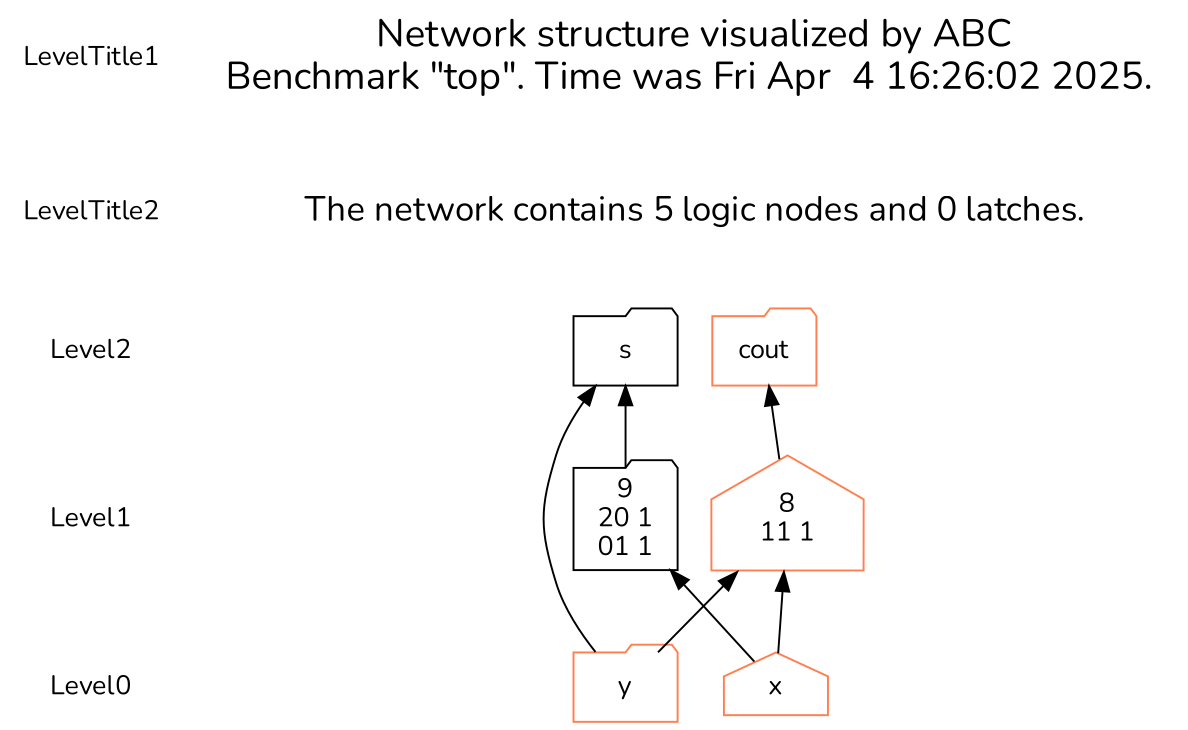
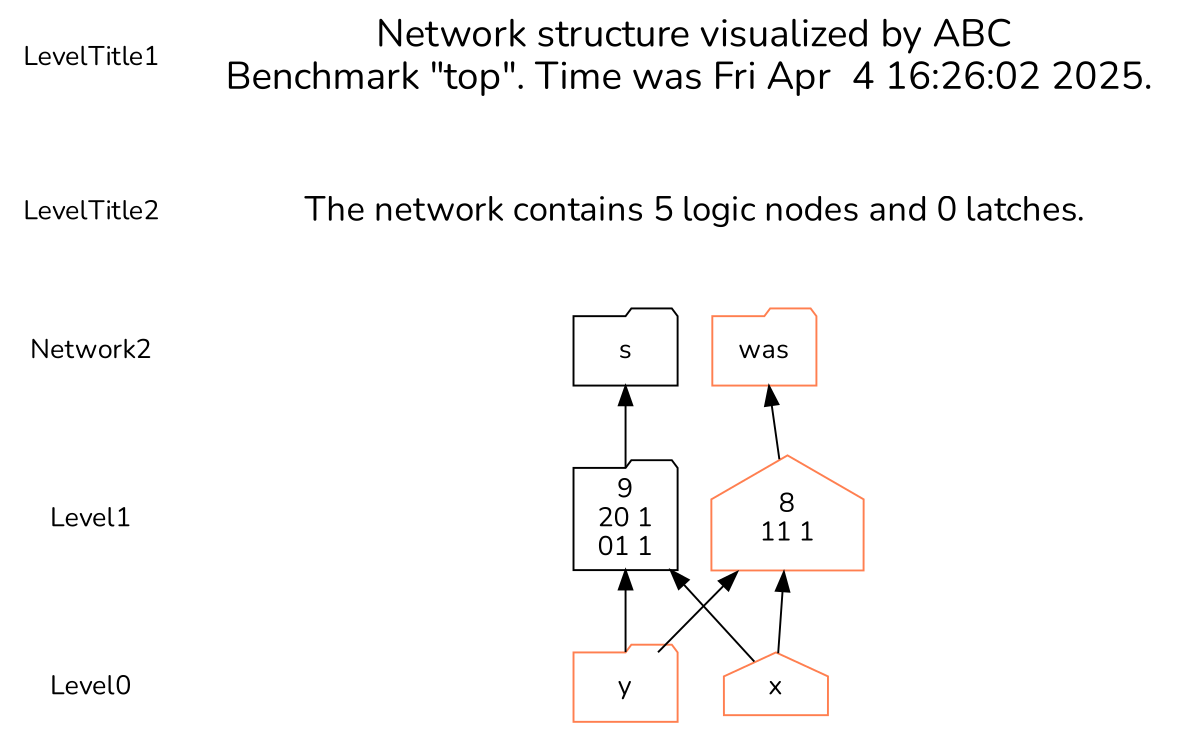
node "Level2": label "Level2" -> "Network2"
node "cout": label "cout" -> "was"
edge "y" -> "s": now "y" -> "9 20 1 01 1"
